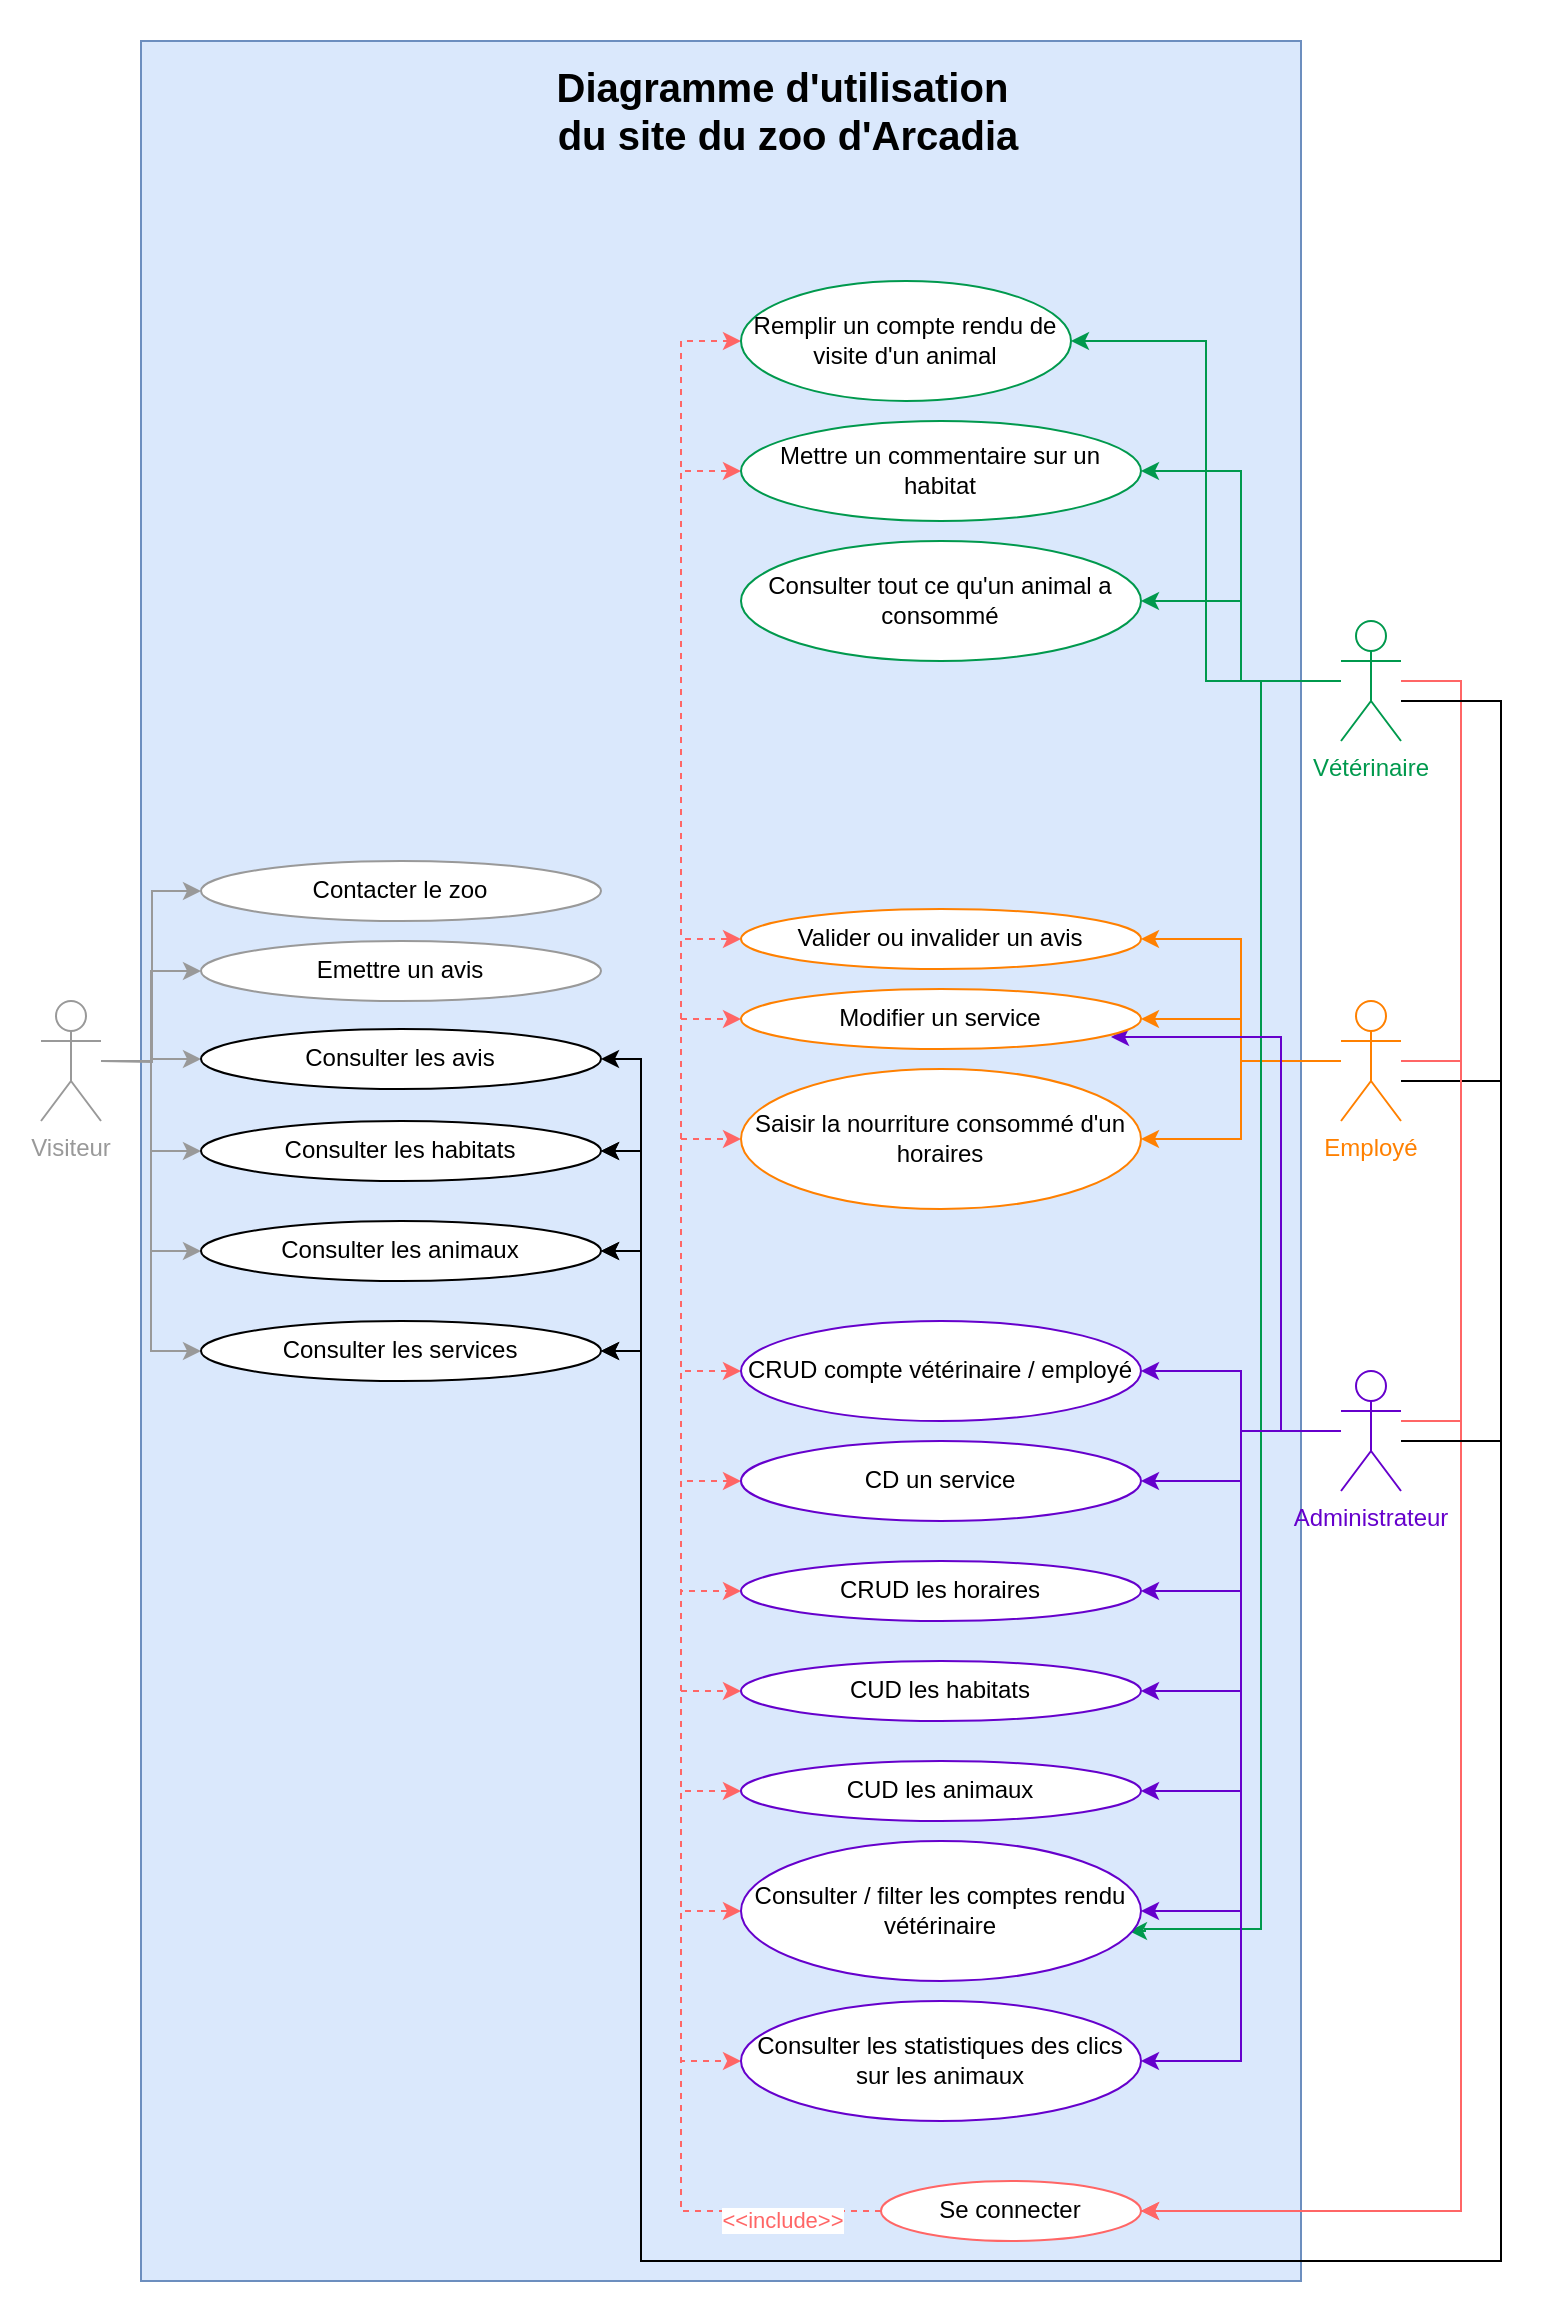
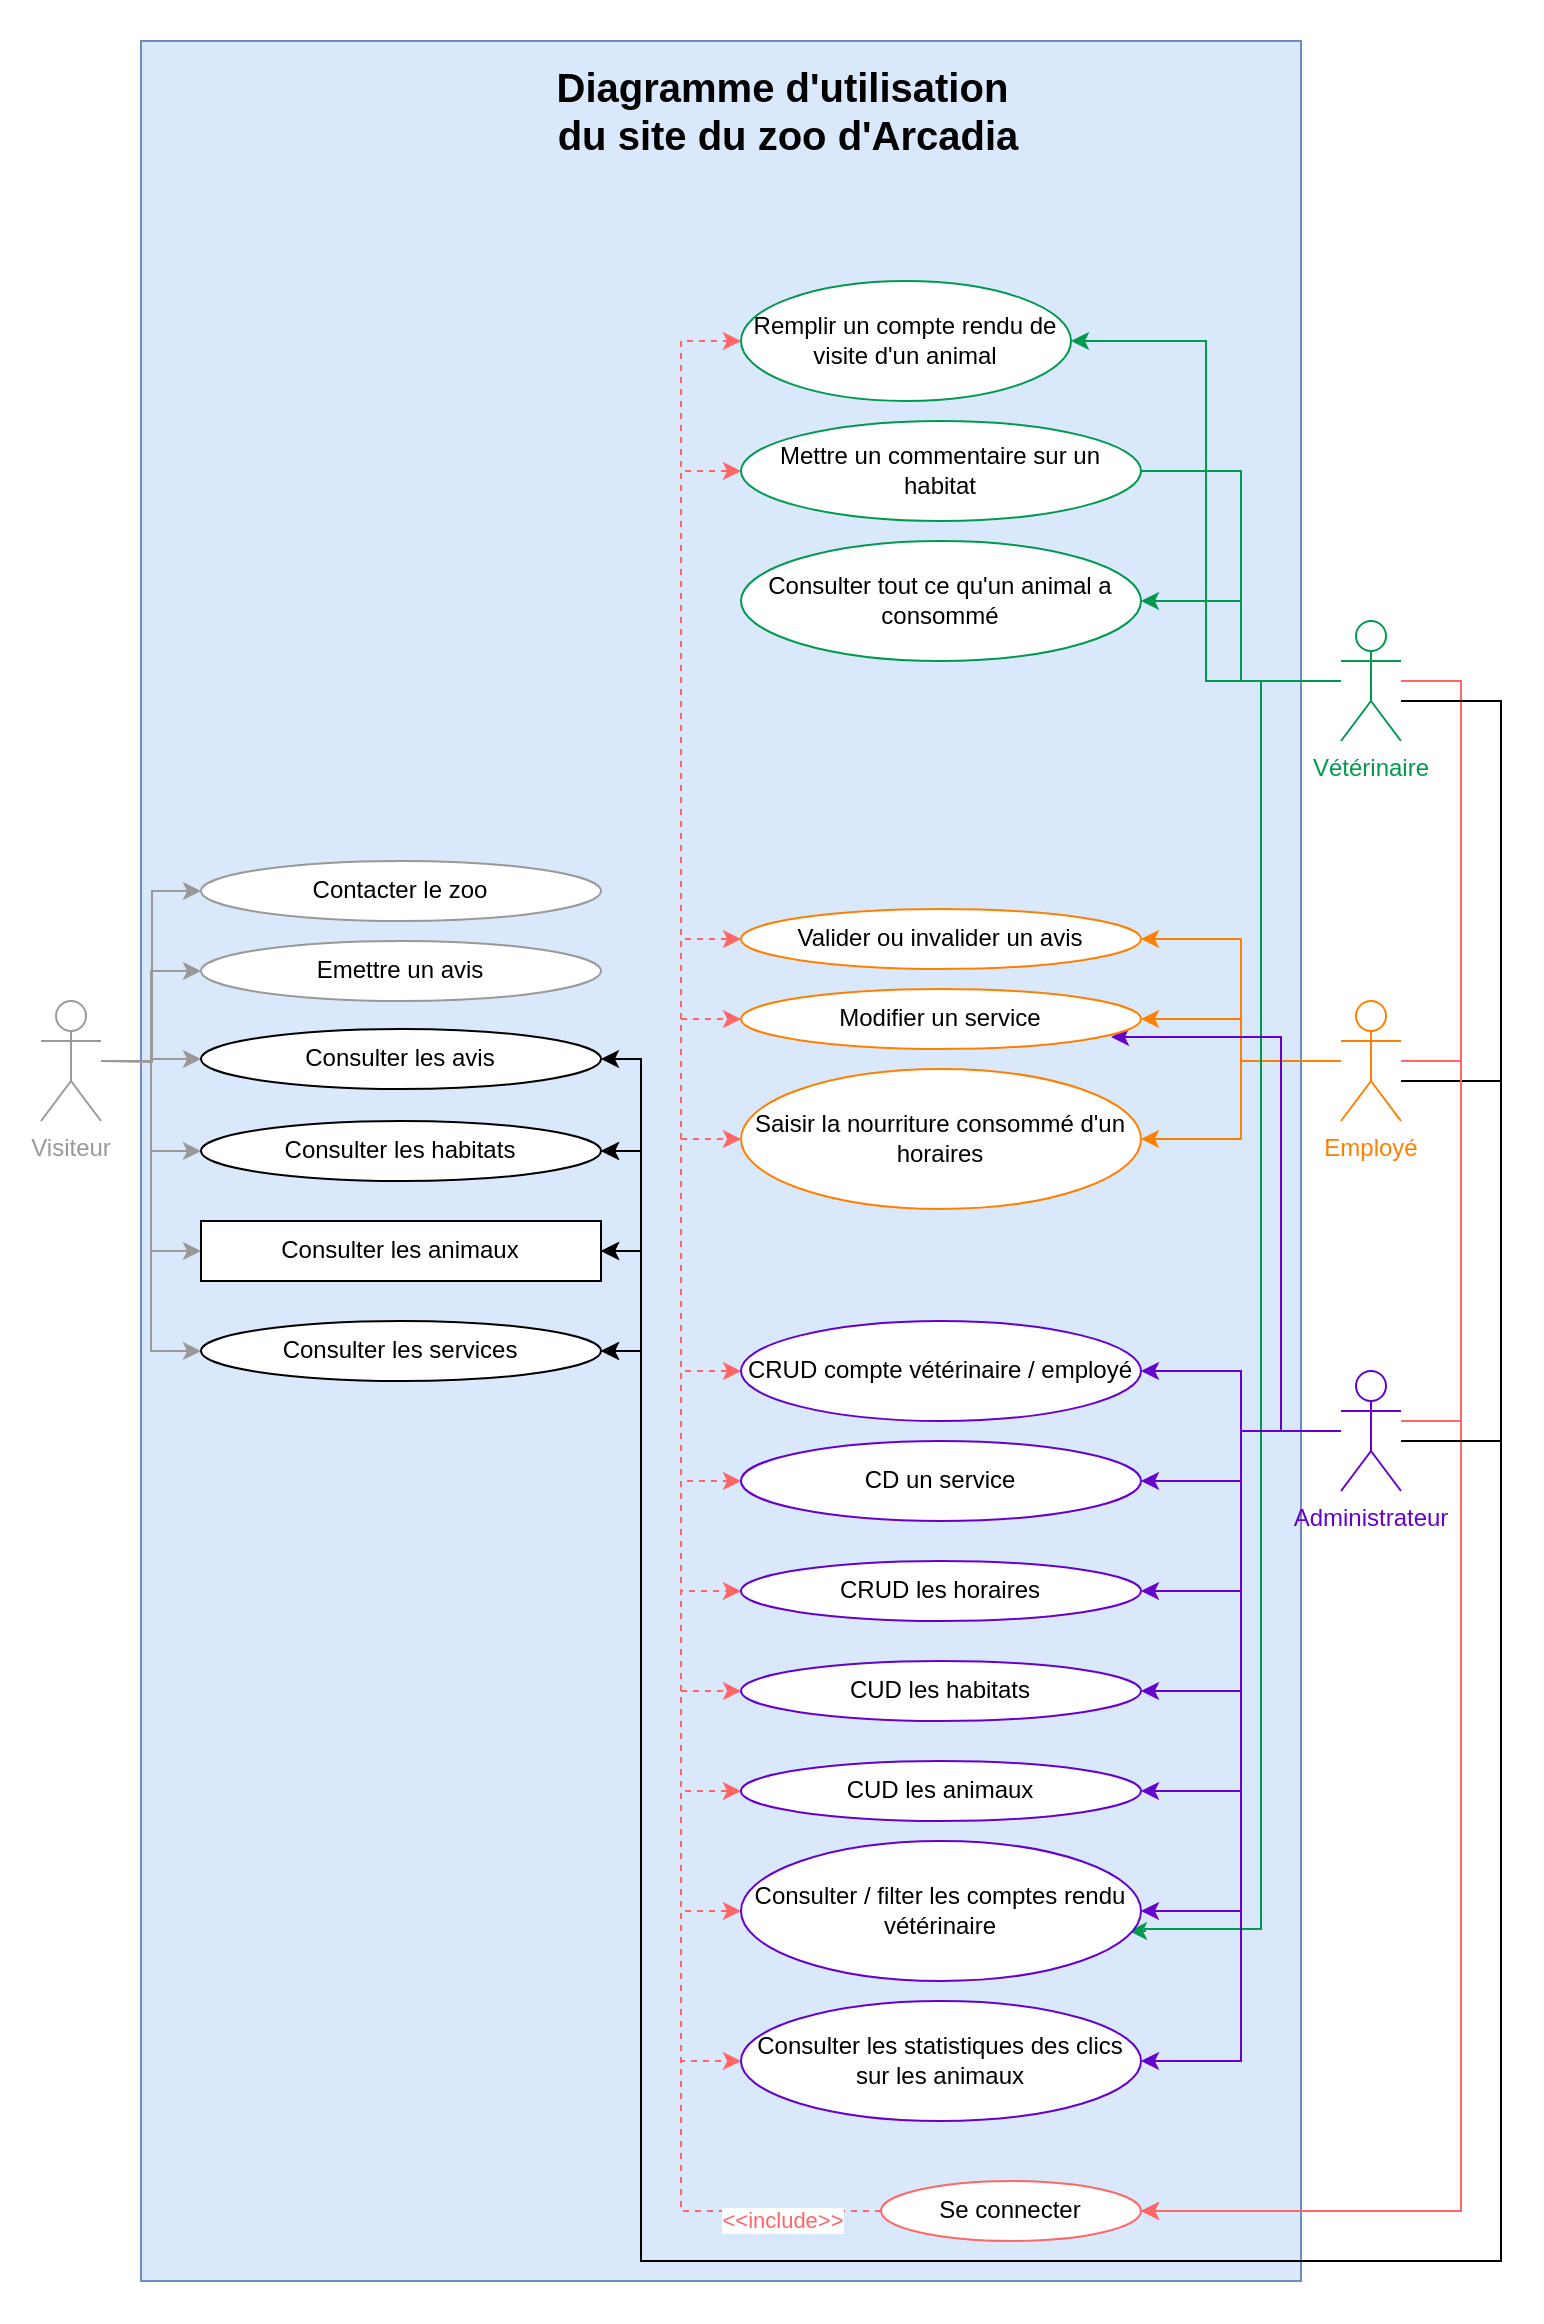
edge "Vétérinaire" -> "Mettre un commentaire sur un habitat": arrowhead classic -> none
node "Consulter les animaux": shape ellipse -> rectangle
